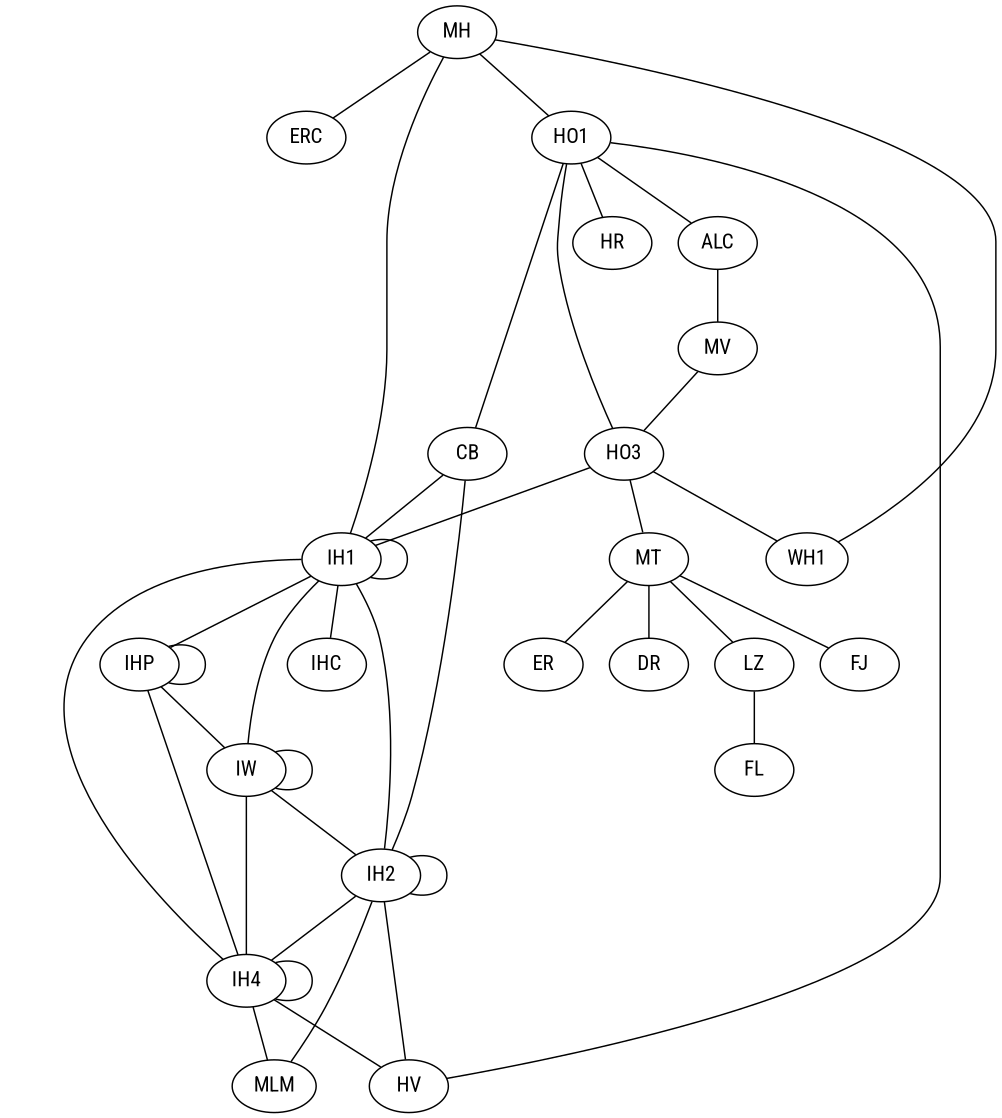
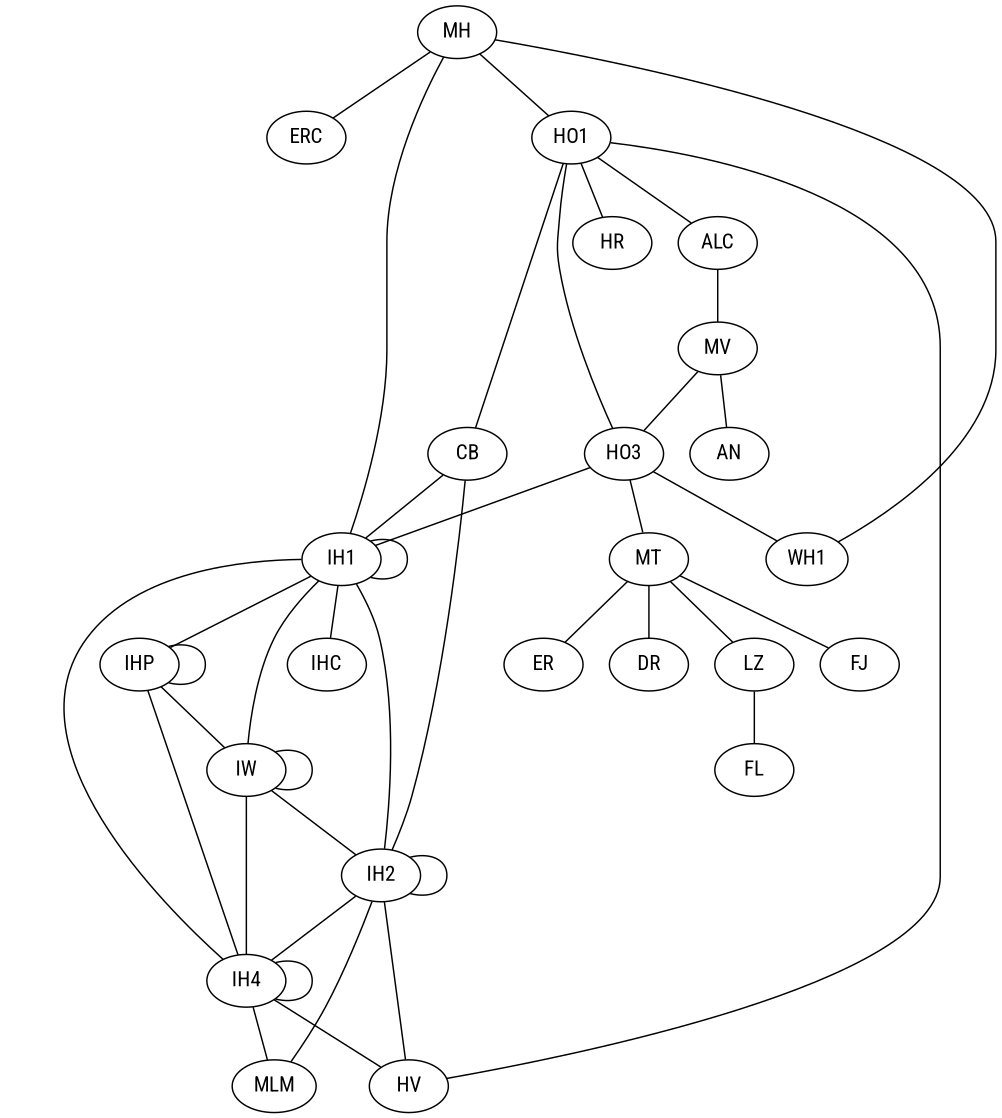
node "AN": added
